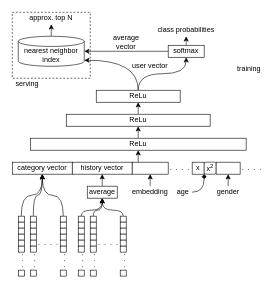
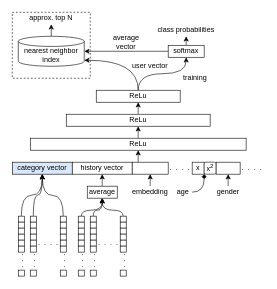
node "training": moved (249, 69) -> (195, 78)
node "serving": removed
node "category vector": fillcolor #ffffff -> #dae8fc
